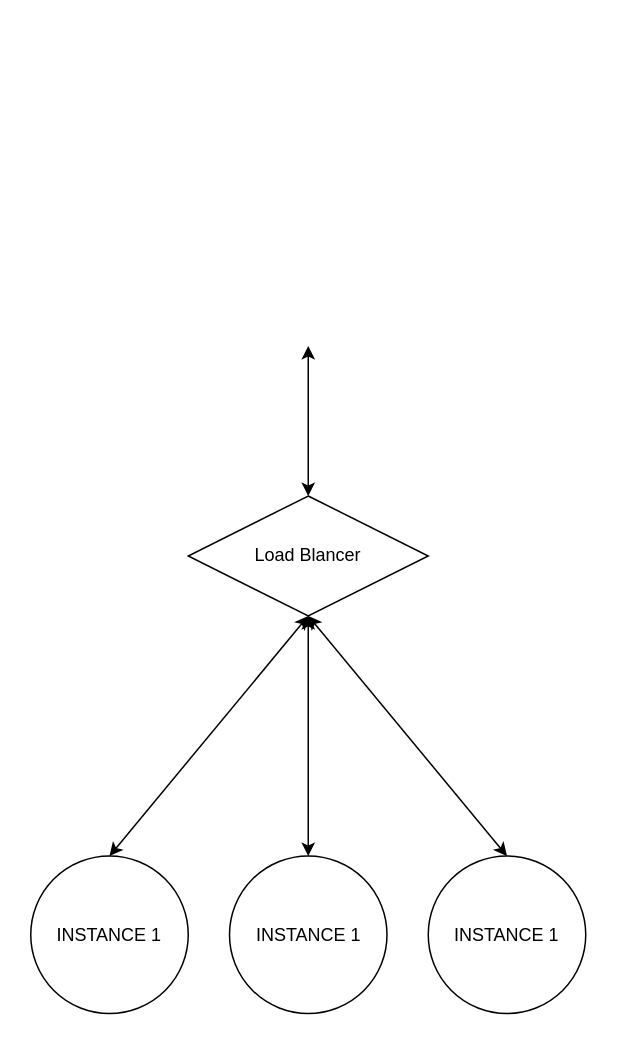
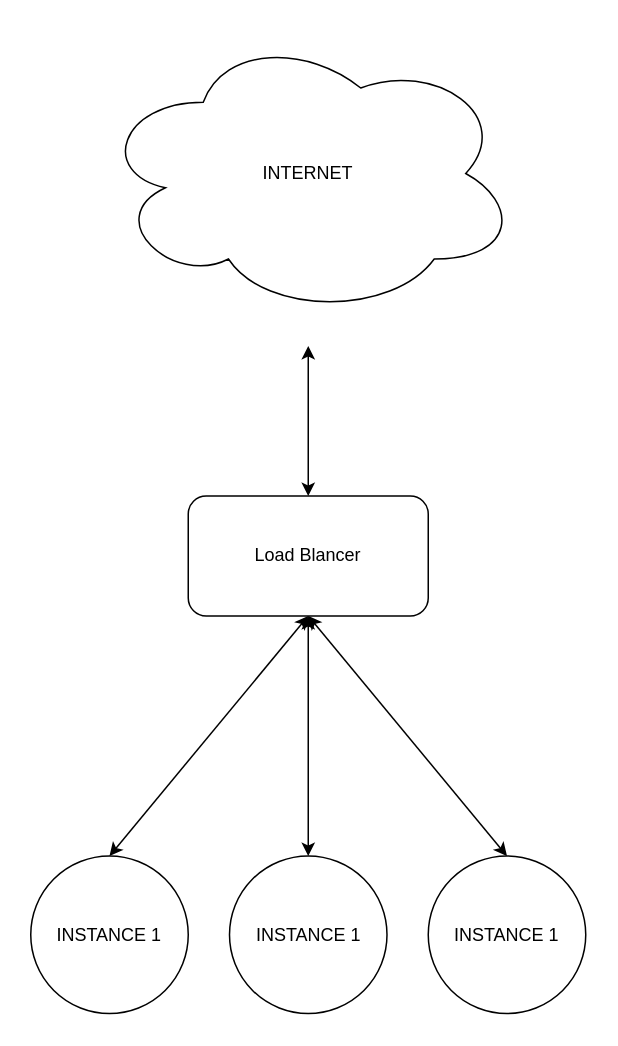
node "INTERNET": added
node "Load Blancer": shape diamond -> rounded rectangle
